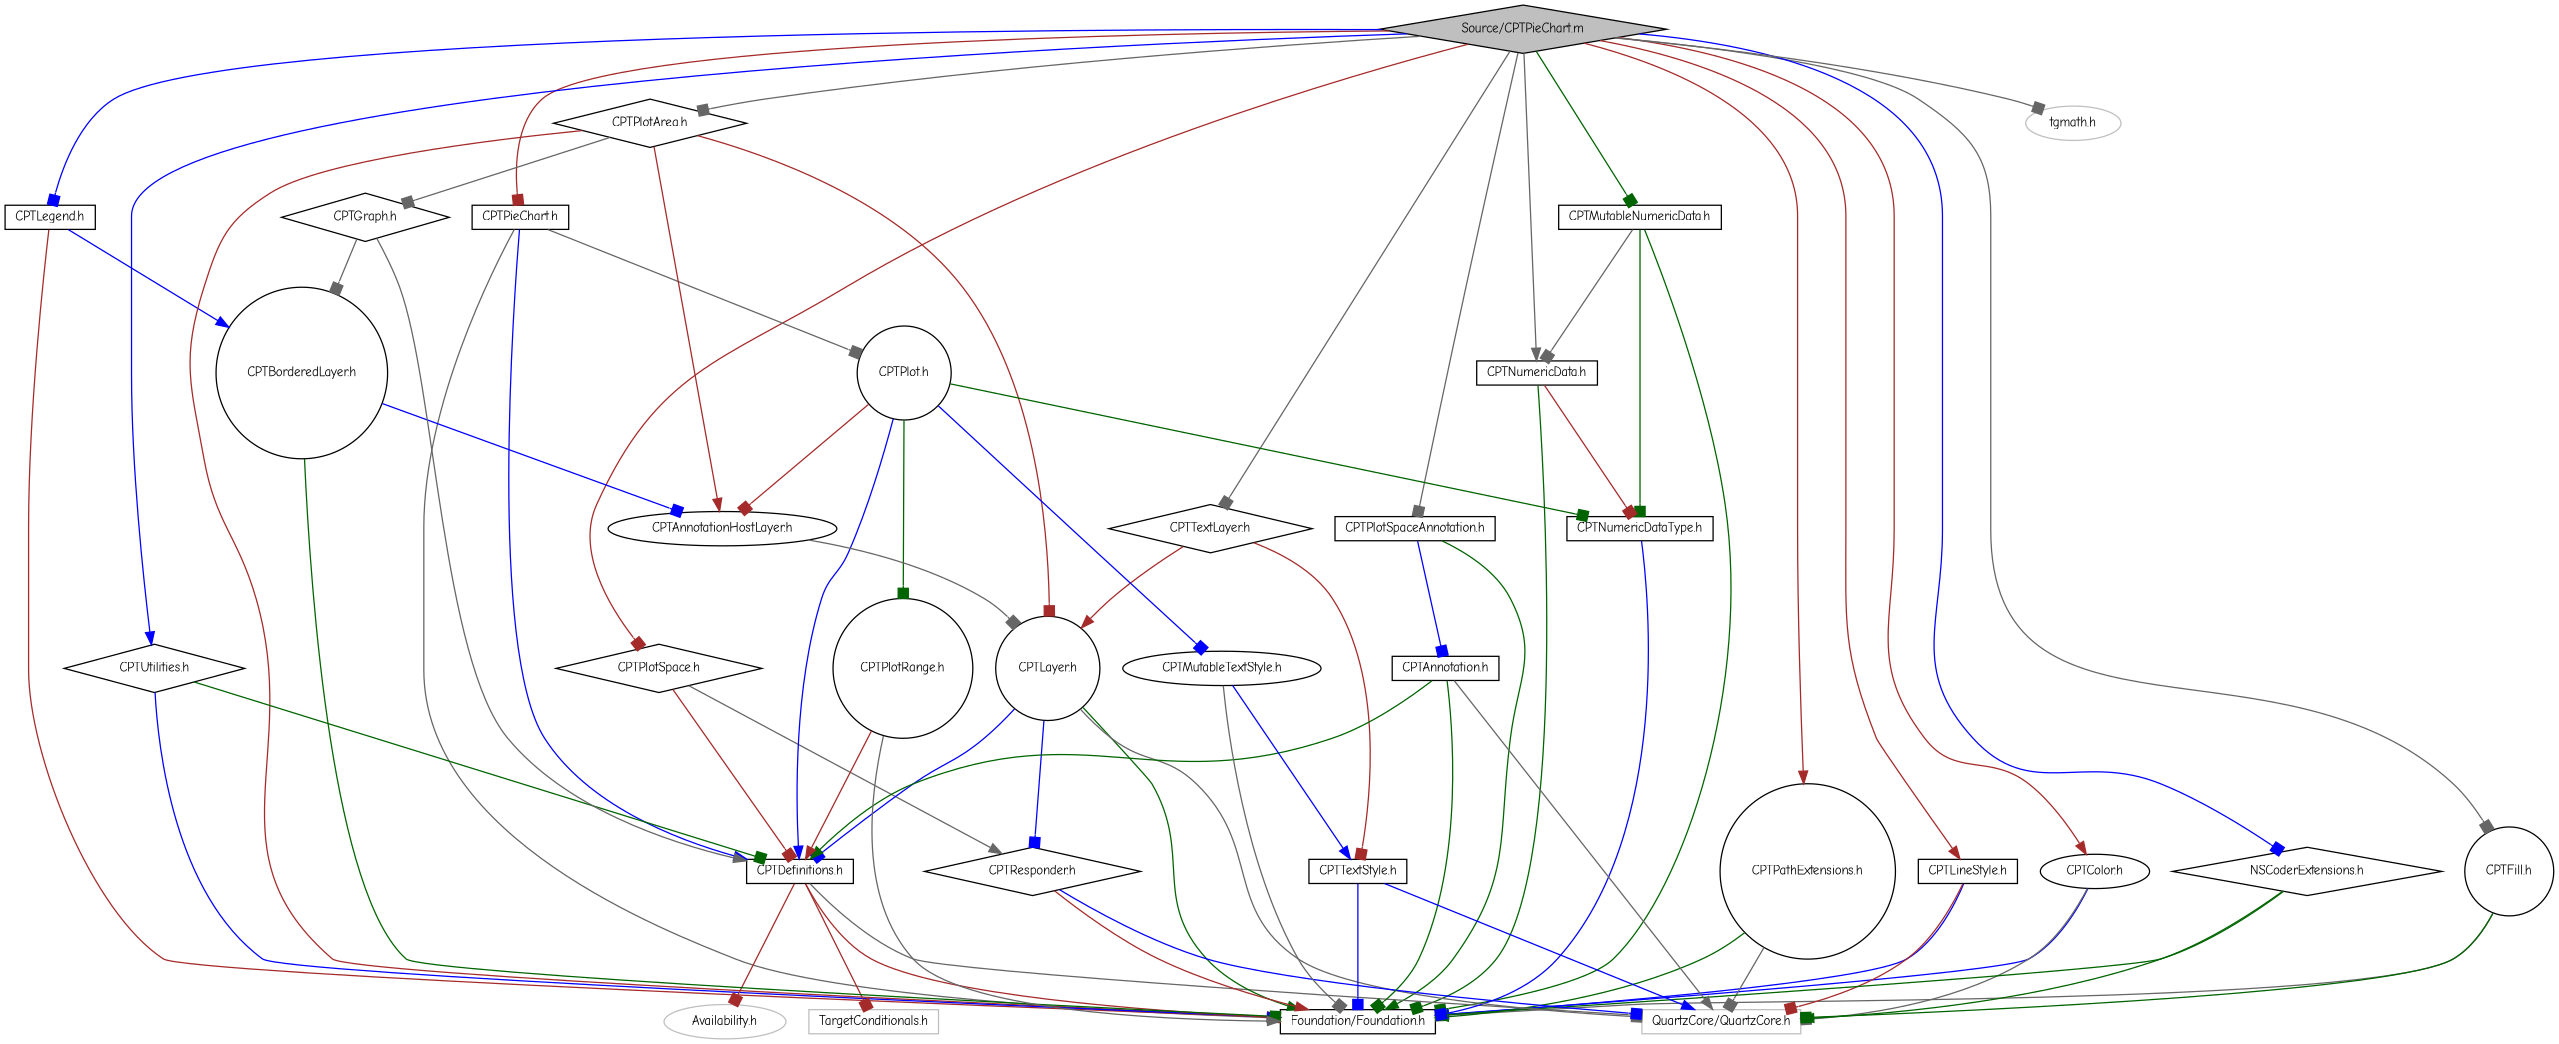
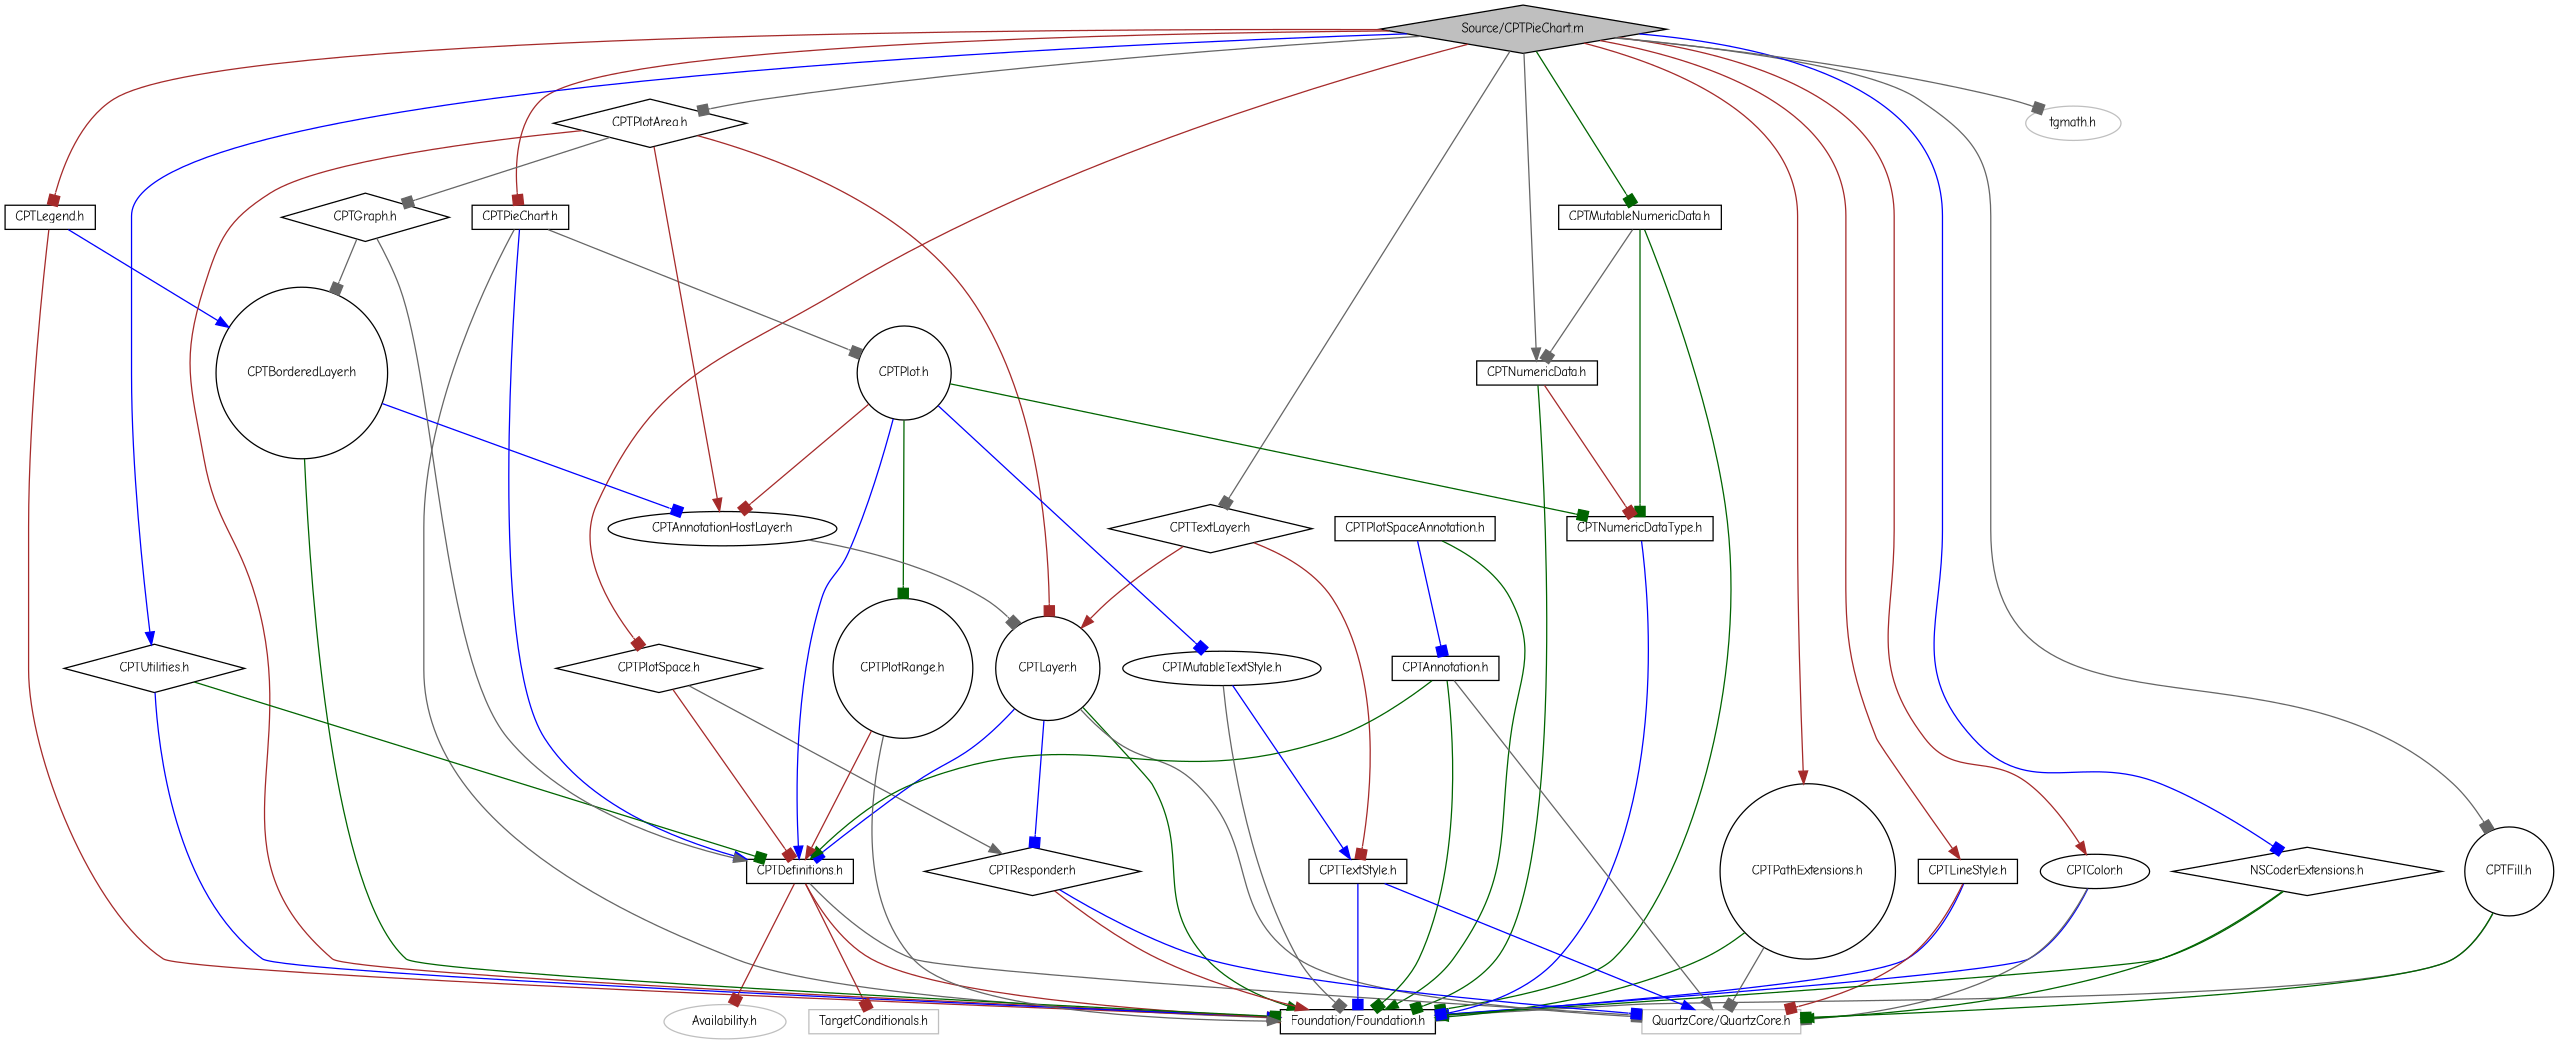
edge "Source/CPTPieChart.m" -> "CPTLegend.h": color blue -> brown
edge "Source/CPTPieChart.m" -> "CPTPlotSpaceAnnotation.h": removed
